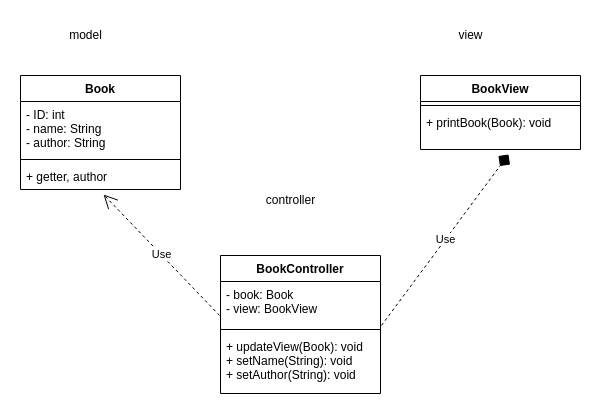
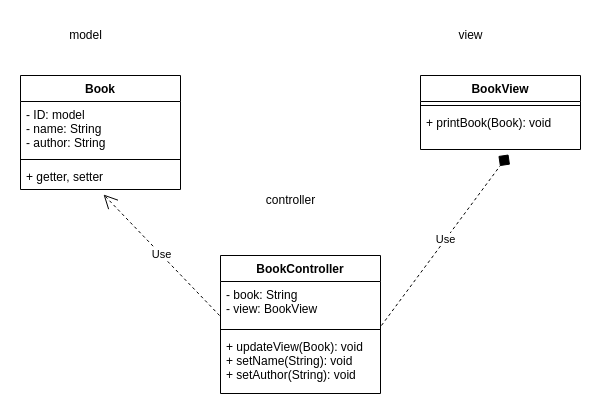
node "- ID: int - name: String - author: String": label "- ID: int - name: String - author: String" -> "- ID: model - name: String - author: String"
node "+ getter, author": label "+ getter, author" -> "+ getter, setter"
node "- book: Book - view: BookView": label "- book: Book - view: BookView" -> "- book: String - view: BookView"
